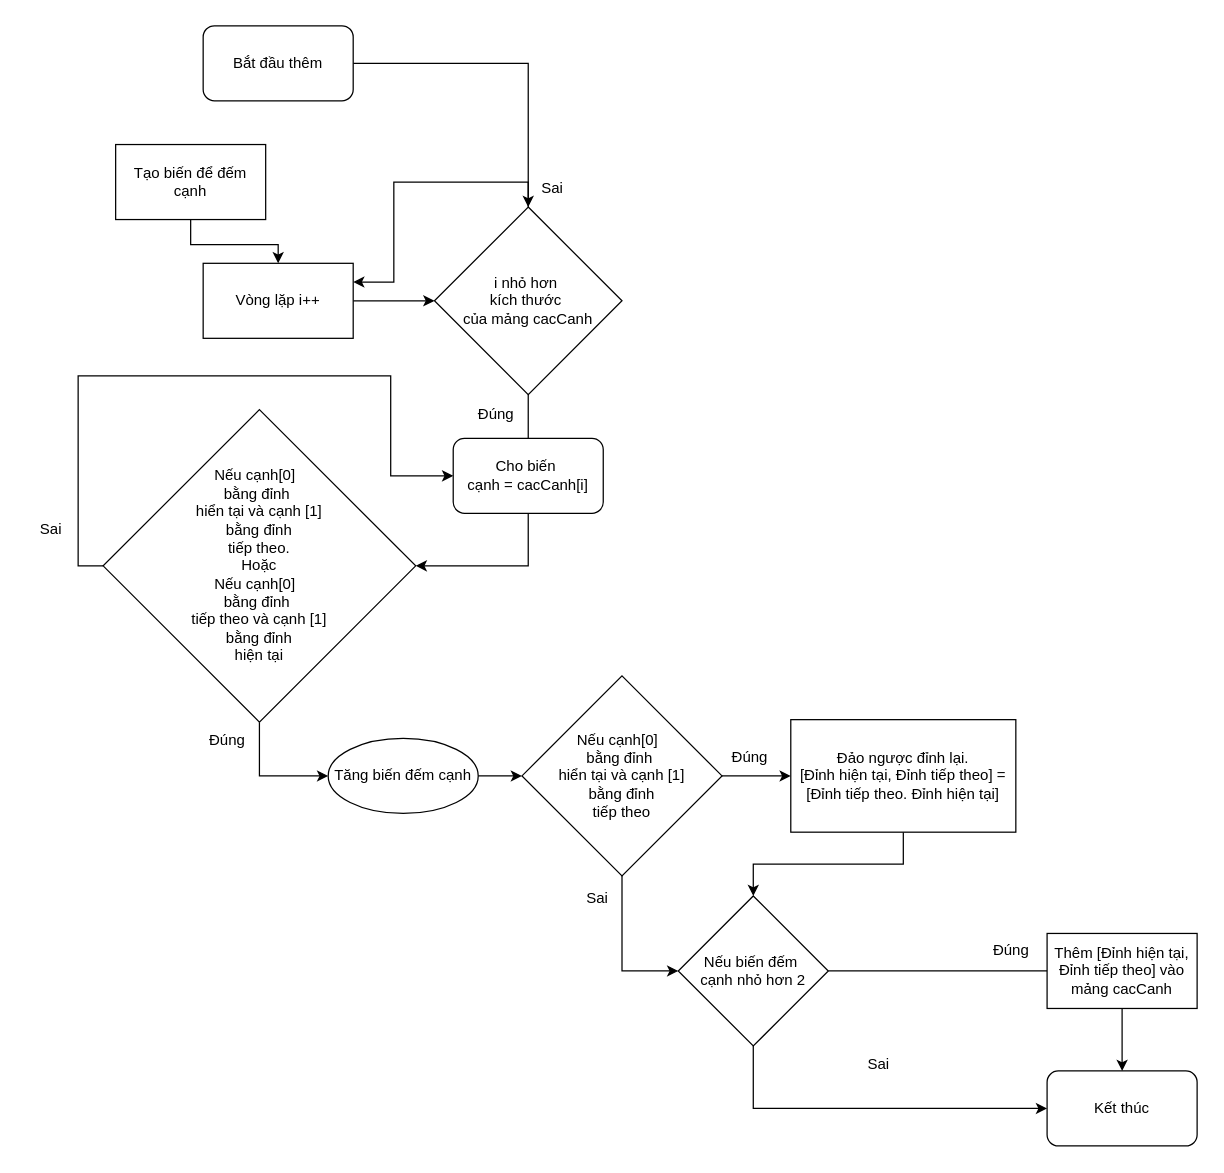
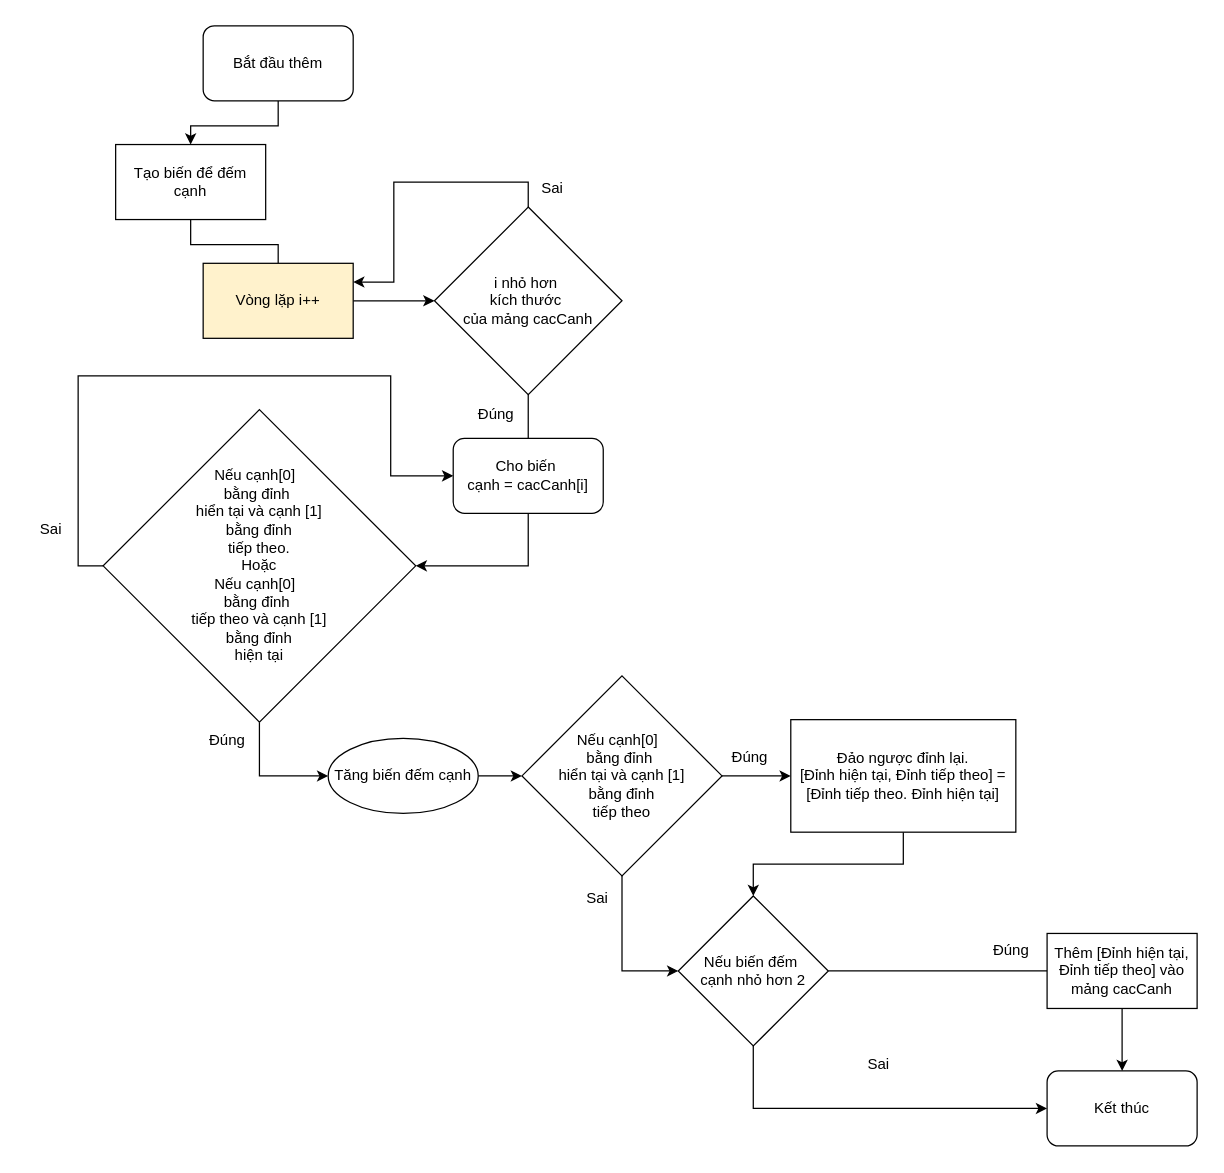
edge "Bắt đầu thêm" -> "i nhỏ hơn kích thước của mảng cacCanh": now "Bắt đầu thêm" -> "Tạo biến để đếm cạnh"
edge "Tạo biến để đếm cạnh" -> "Vòng lặp i++": arrowhead classic -> none
node "Vòng lặp i++": fillcolor #ffffff -> #fff2cc
